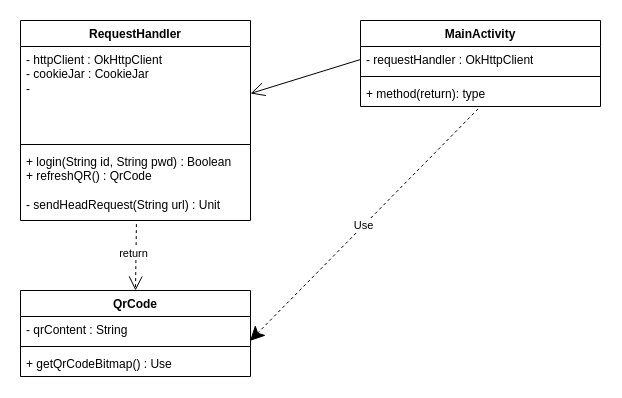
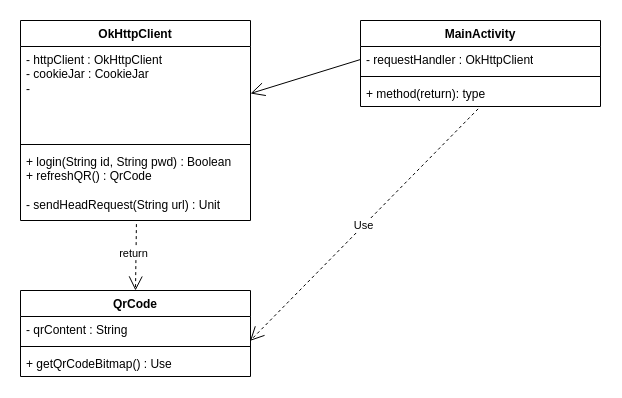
node "RequestHandler": label "RequestHandler" -> "OkHttpClient"
edge "+ method(return): type" -> "- qrContent : String": arrowhead classic -> open
